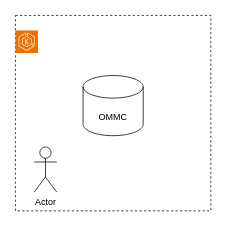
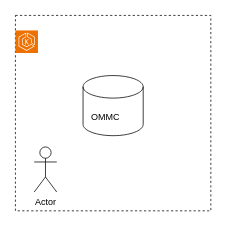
node "OMMC": moved (113, 117) -> (105, 117)
